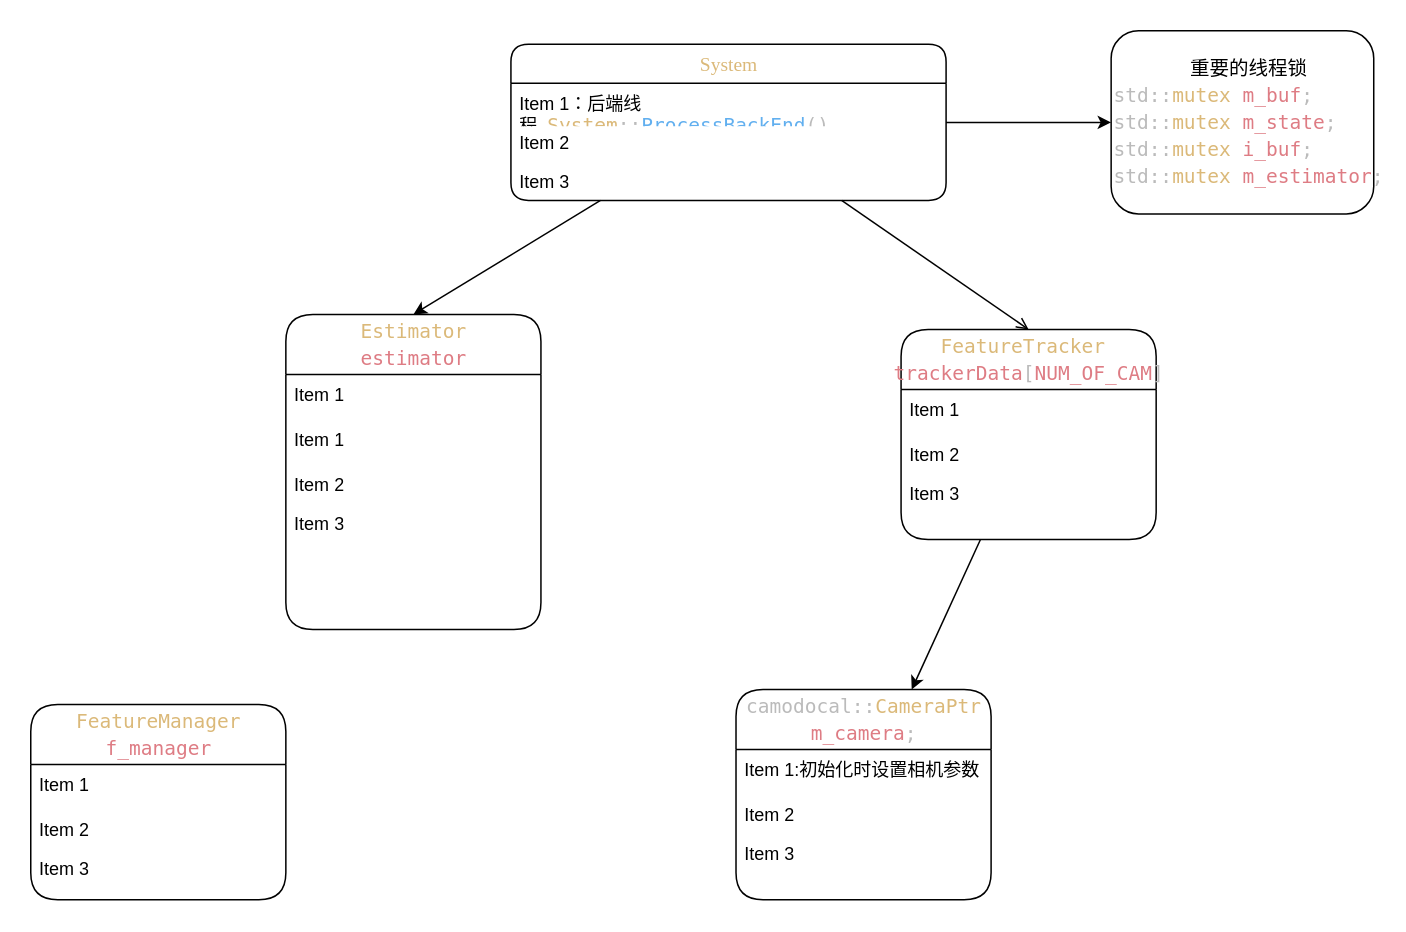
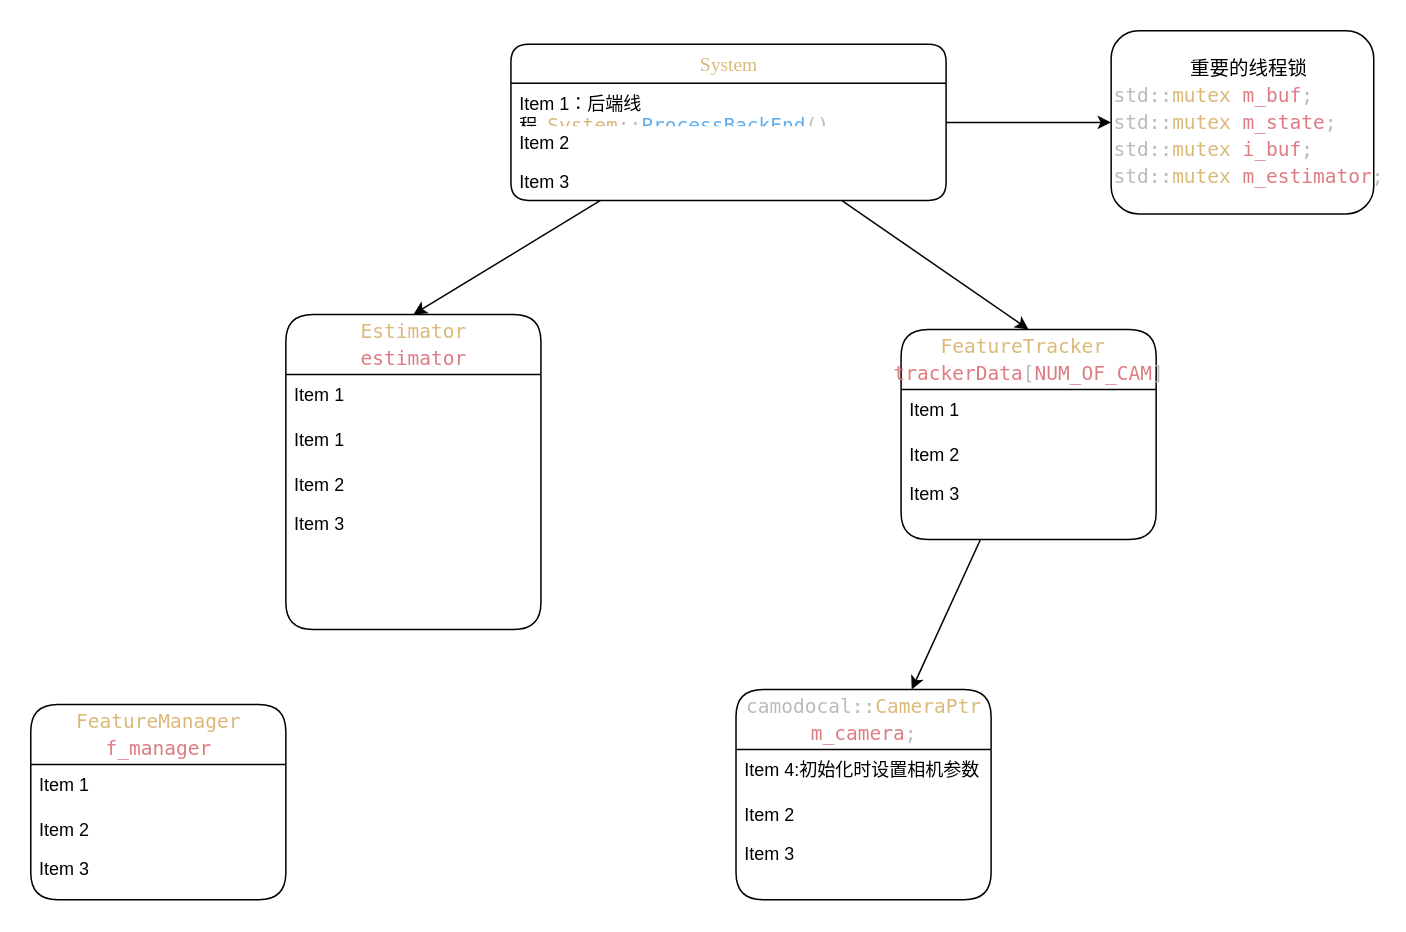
edge "System" -> "FeatureTracker trackerData[NUM_OF_CAM]": arrowhead open -> classic
node "Item 1:初始化时设置相机参数": label "Item 1:初始化时设置相机参数" -> "Item 4:初始化时设置相机参数"
